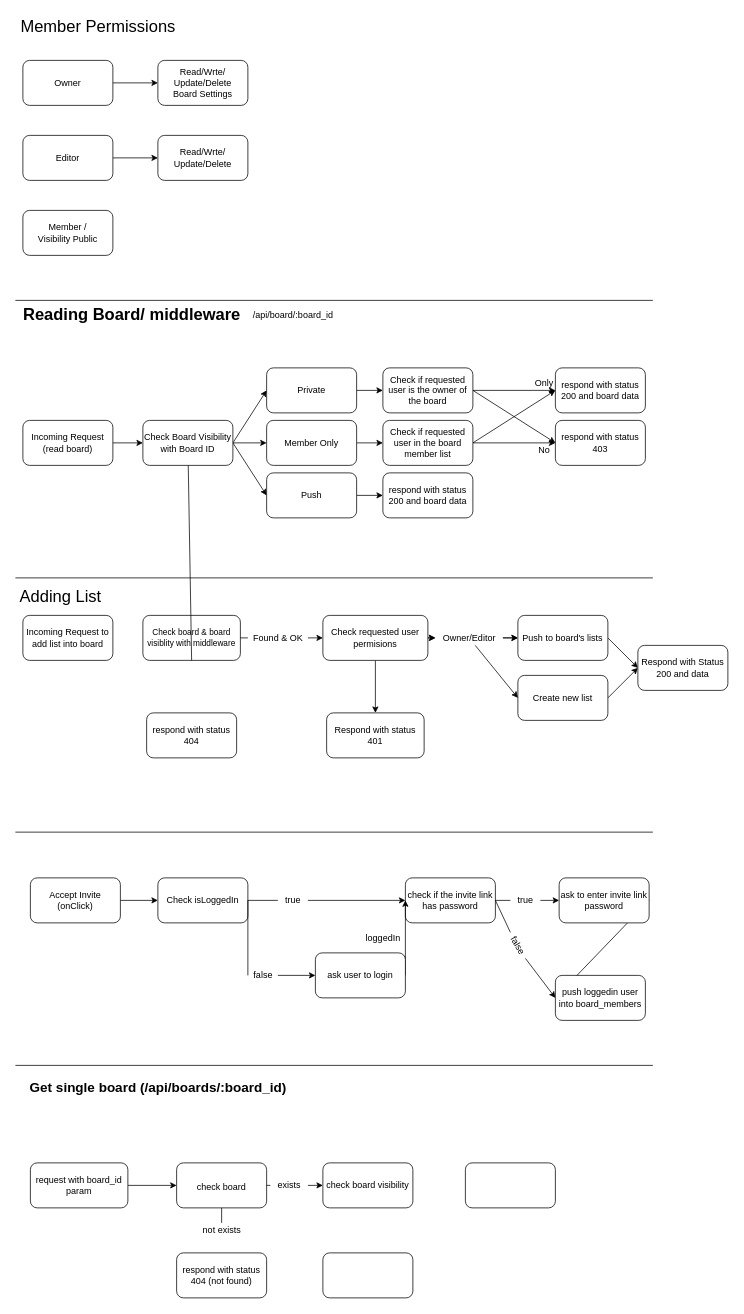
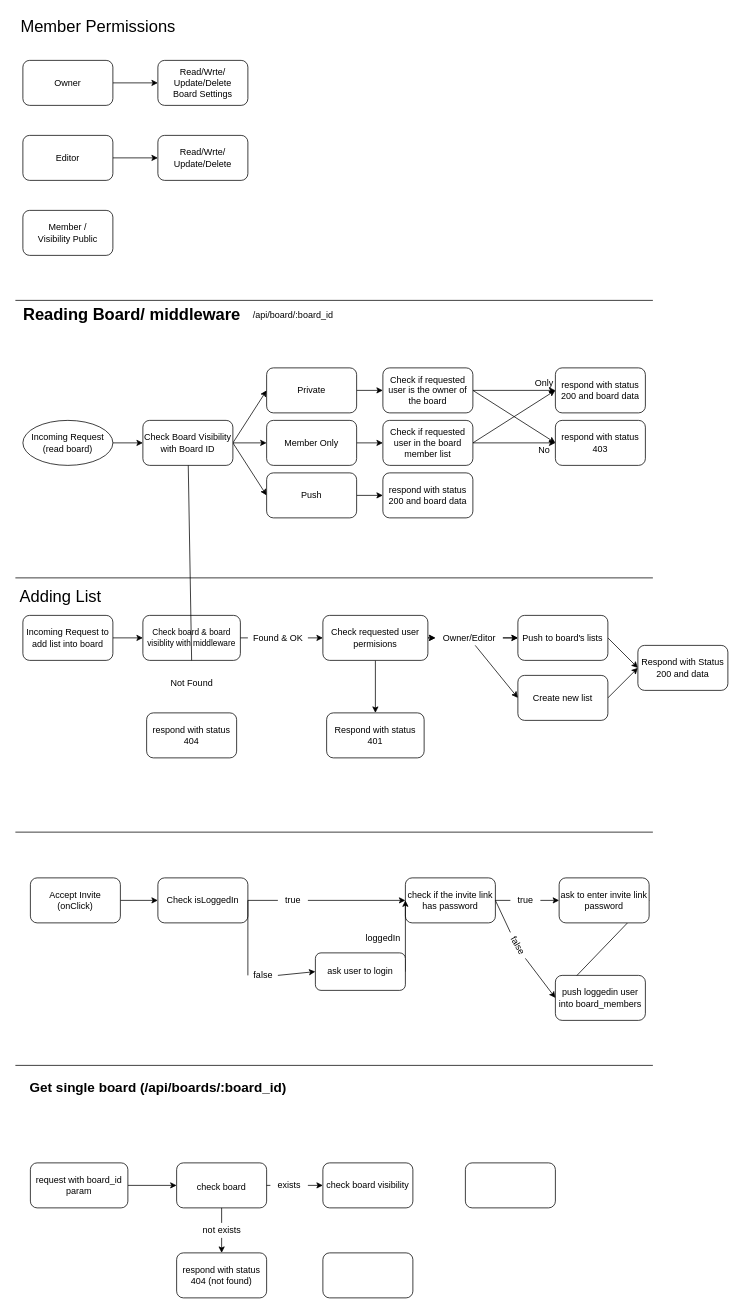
node "Incoming Request (read board)": shape rounded rectangle -> ellipse
edge "Incoming Request to add list into board" -> "Check board & board visiblity with middleware": added
node "Not Found": added
node "ask user to login": size 90x45 -> 90x38
edge "not exists" -> "respond with status 404 (not found)": added
